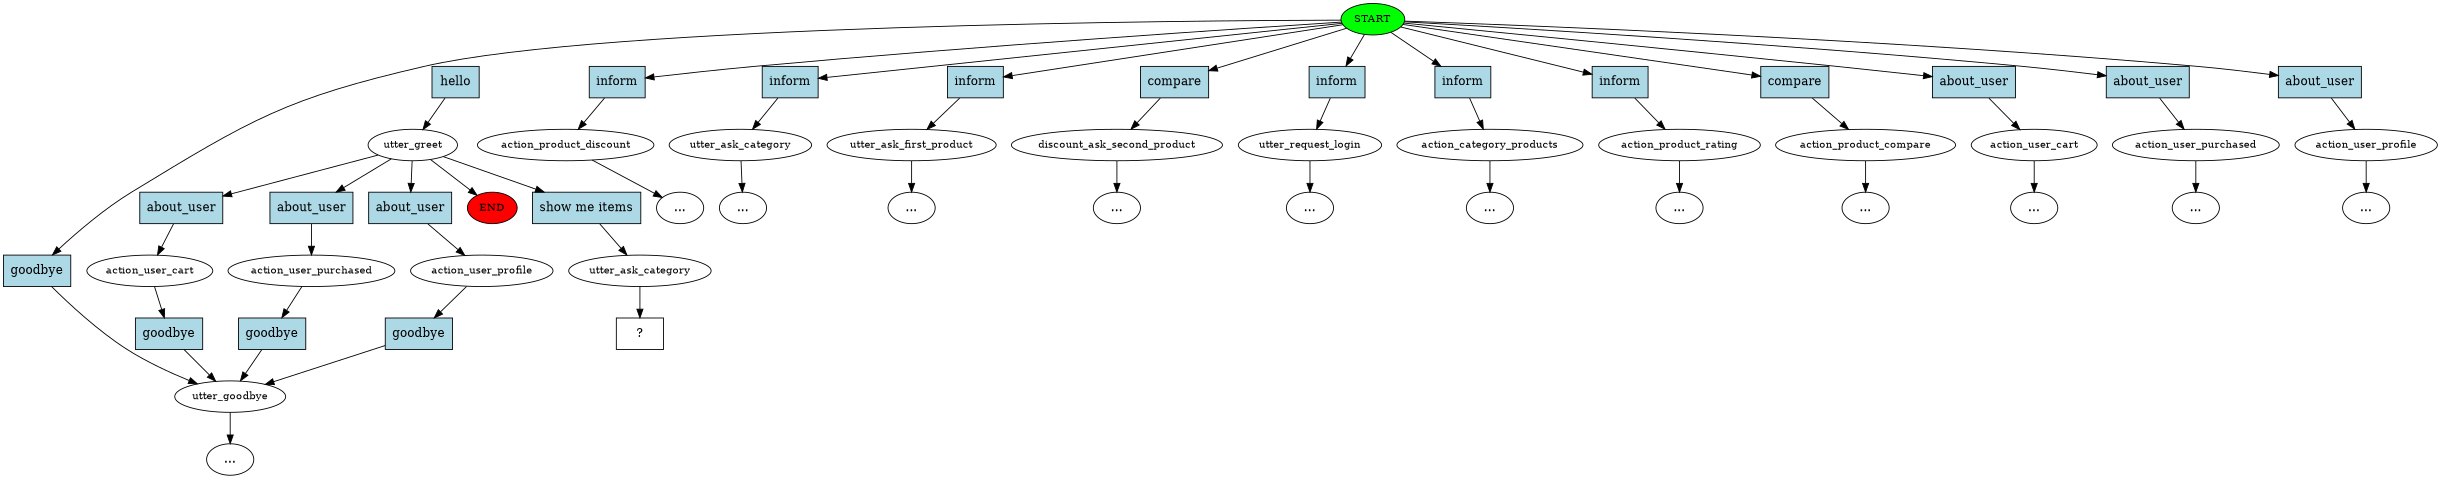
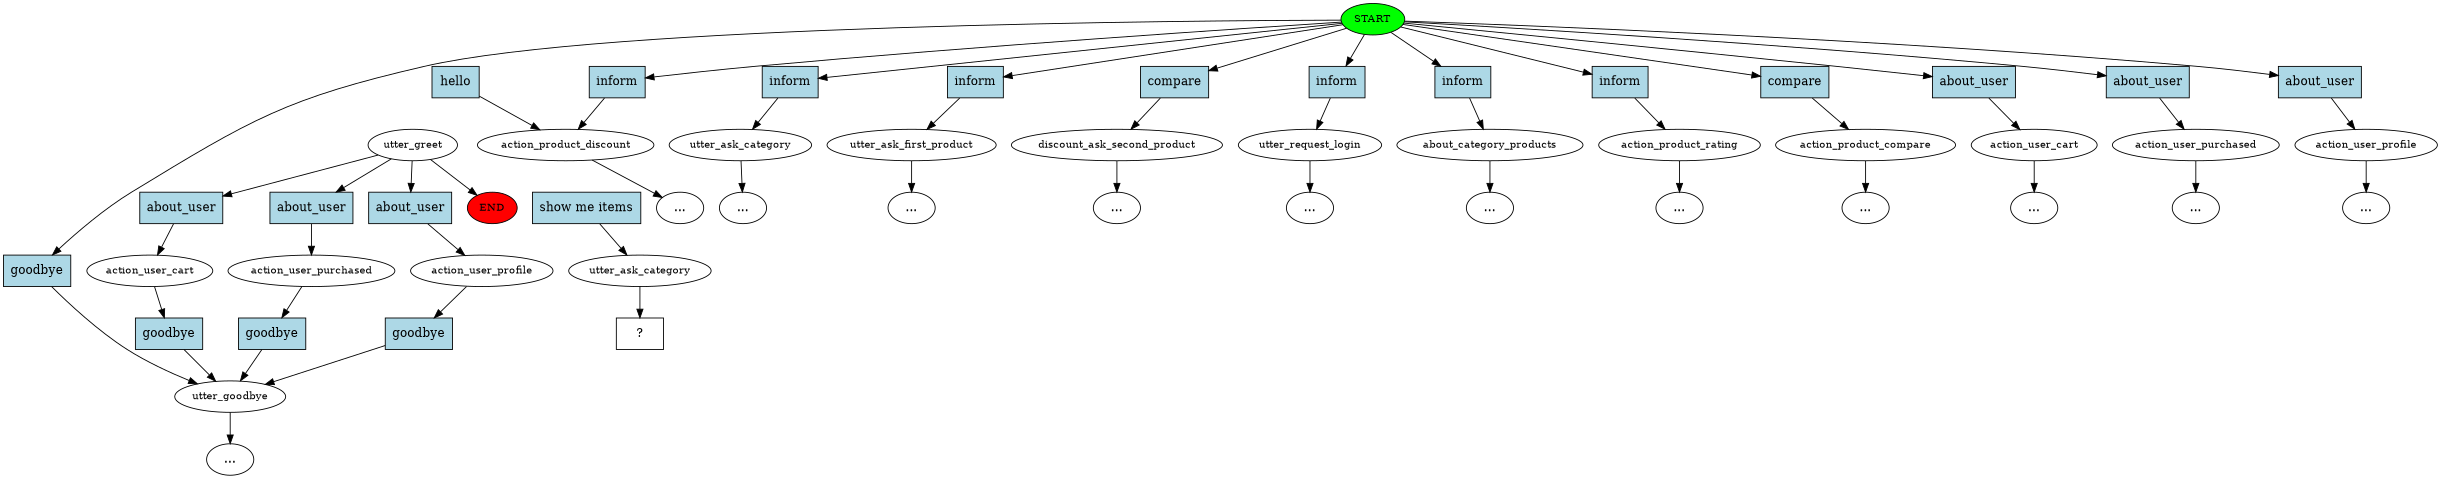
edge "hello" -> "utter_greet": now "hello" -> "action_product_discount"
node "action_category_products": label "action_category_products" -> "about_category_products"
edge "utter_greet" -> "show me items": removed
